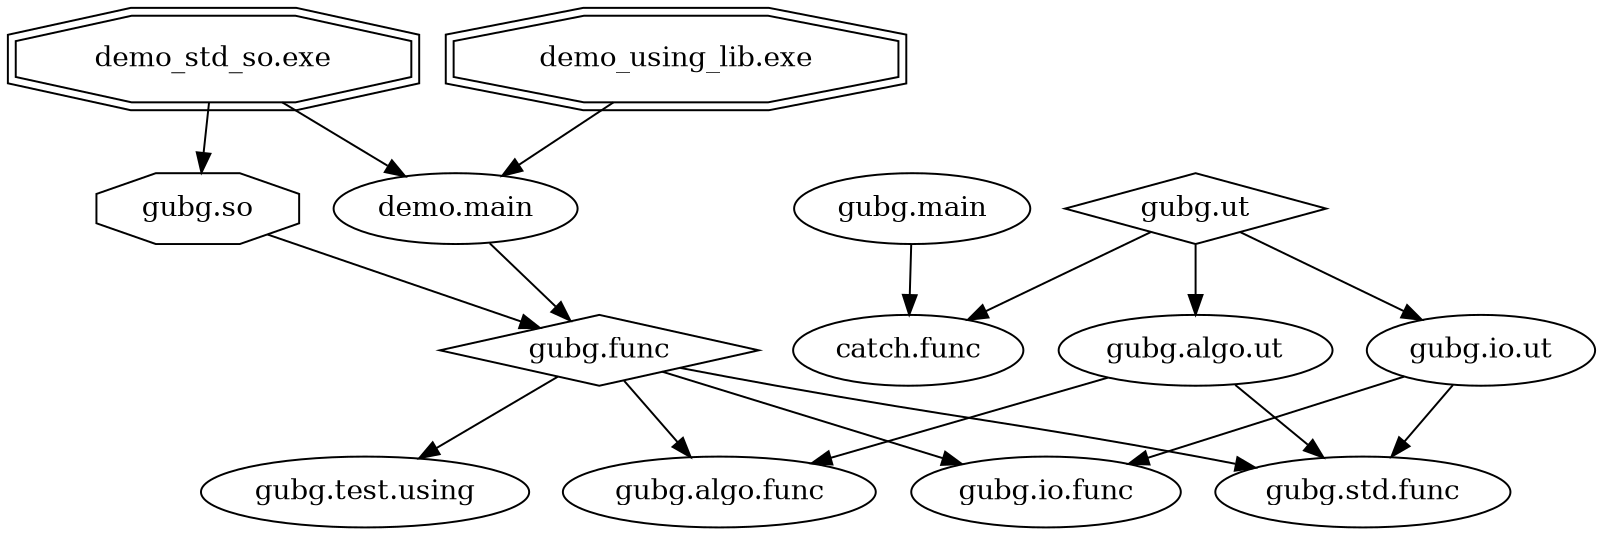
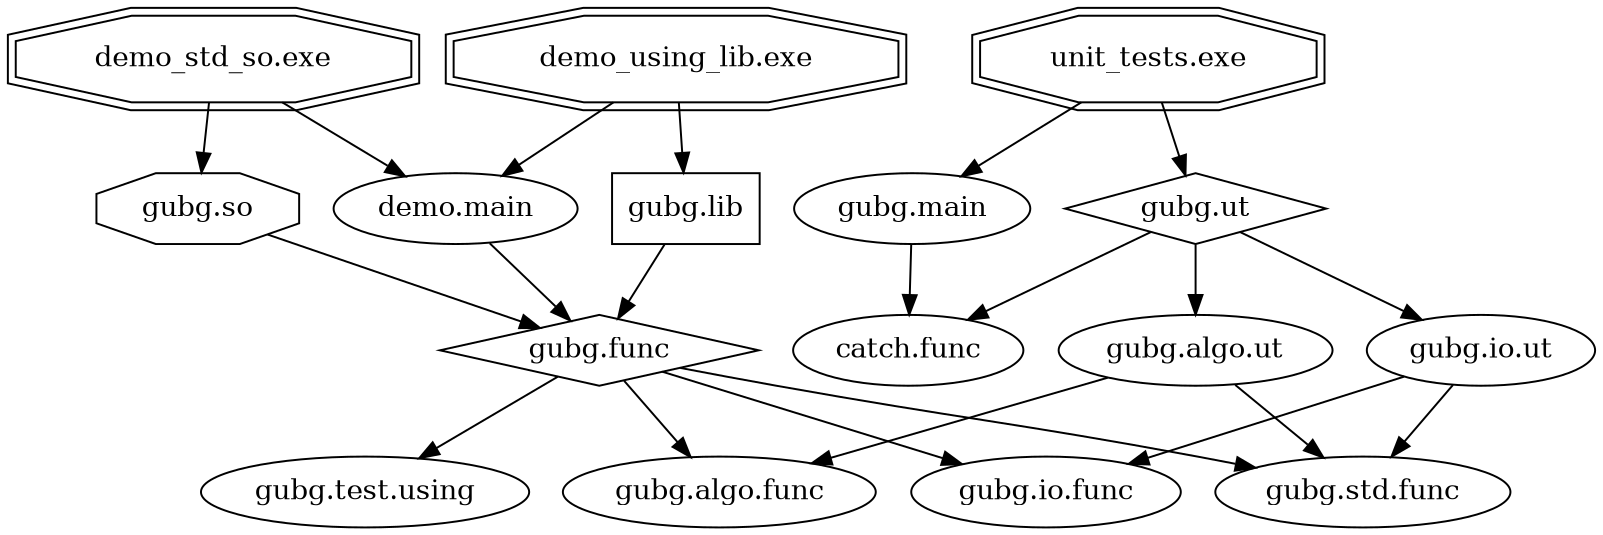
node "unit_tests.exe": added
node "gubg.lib": added
